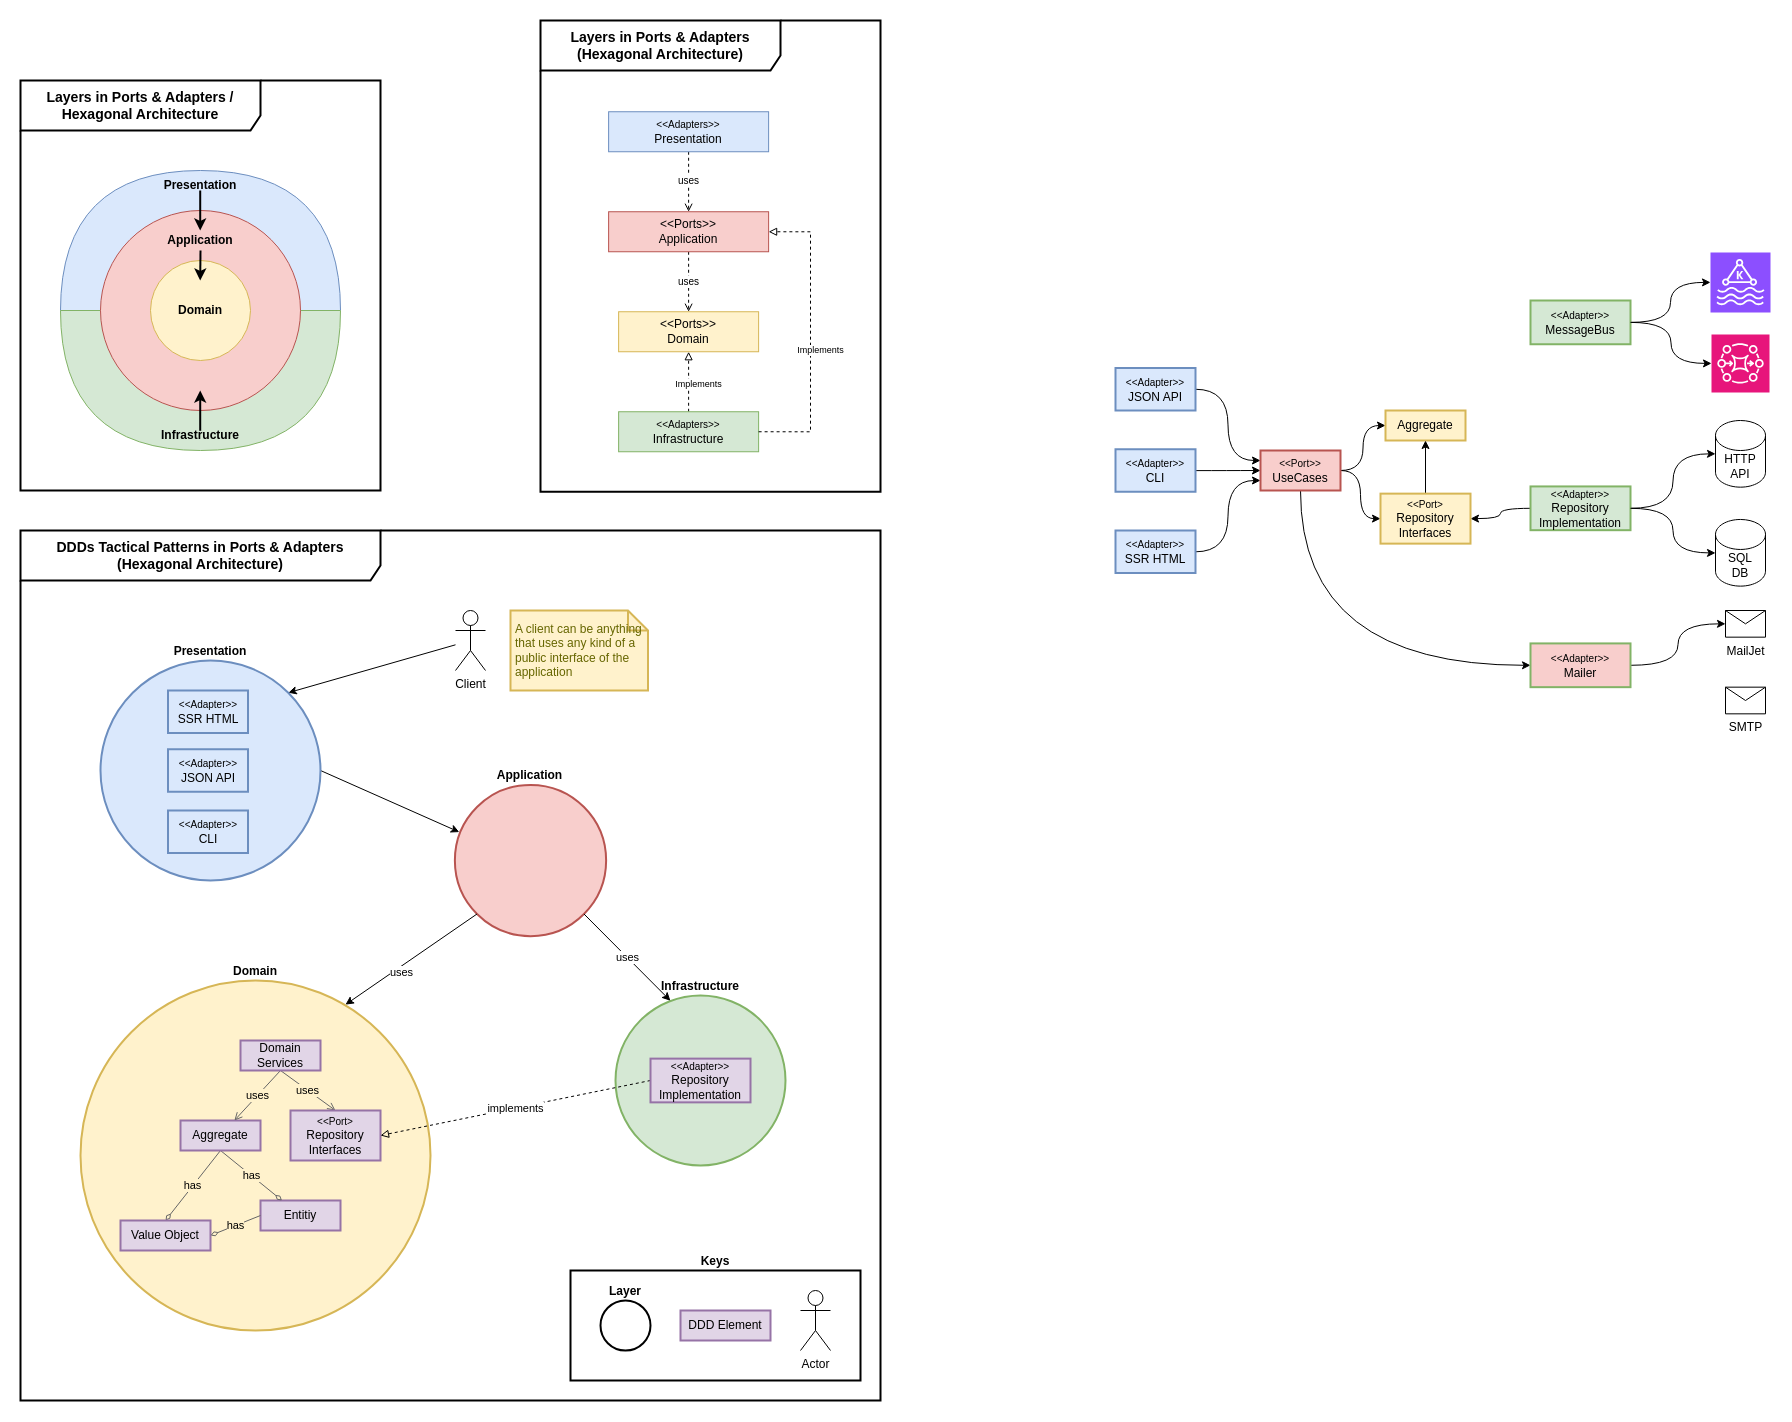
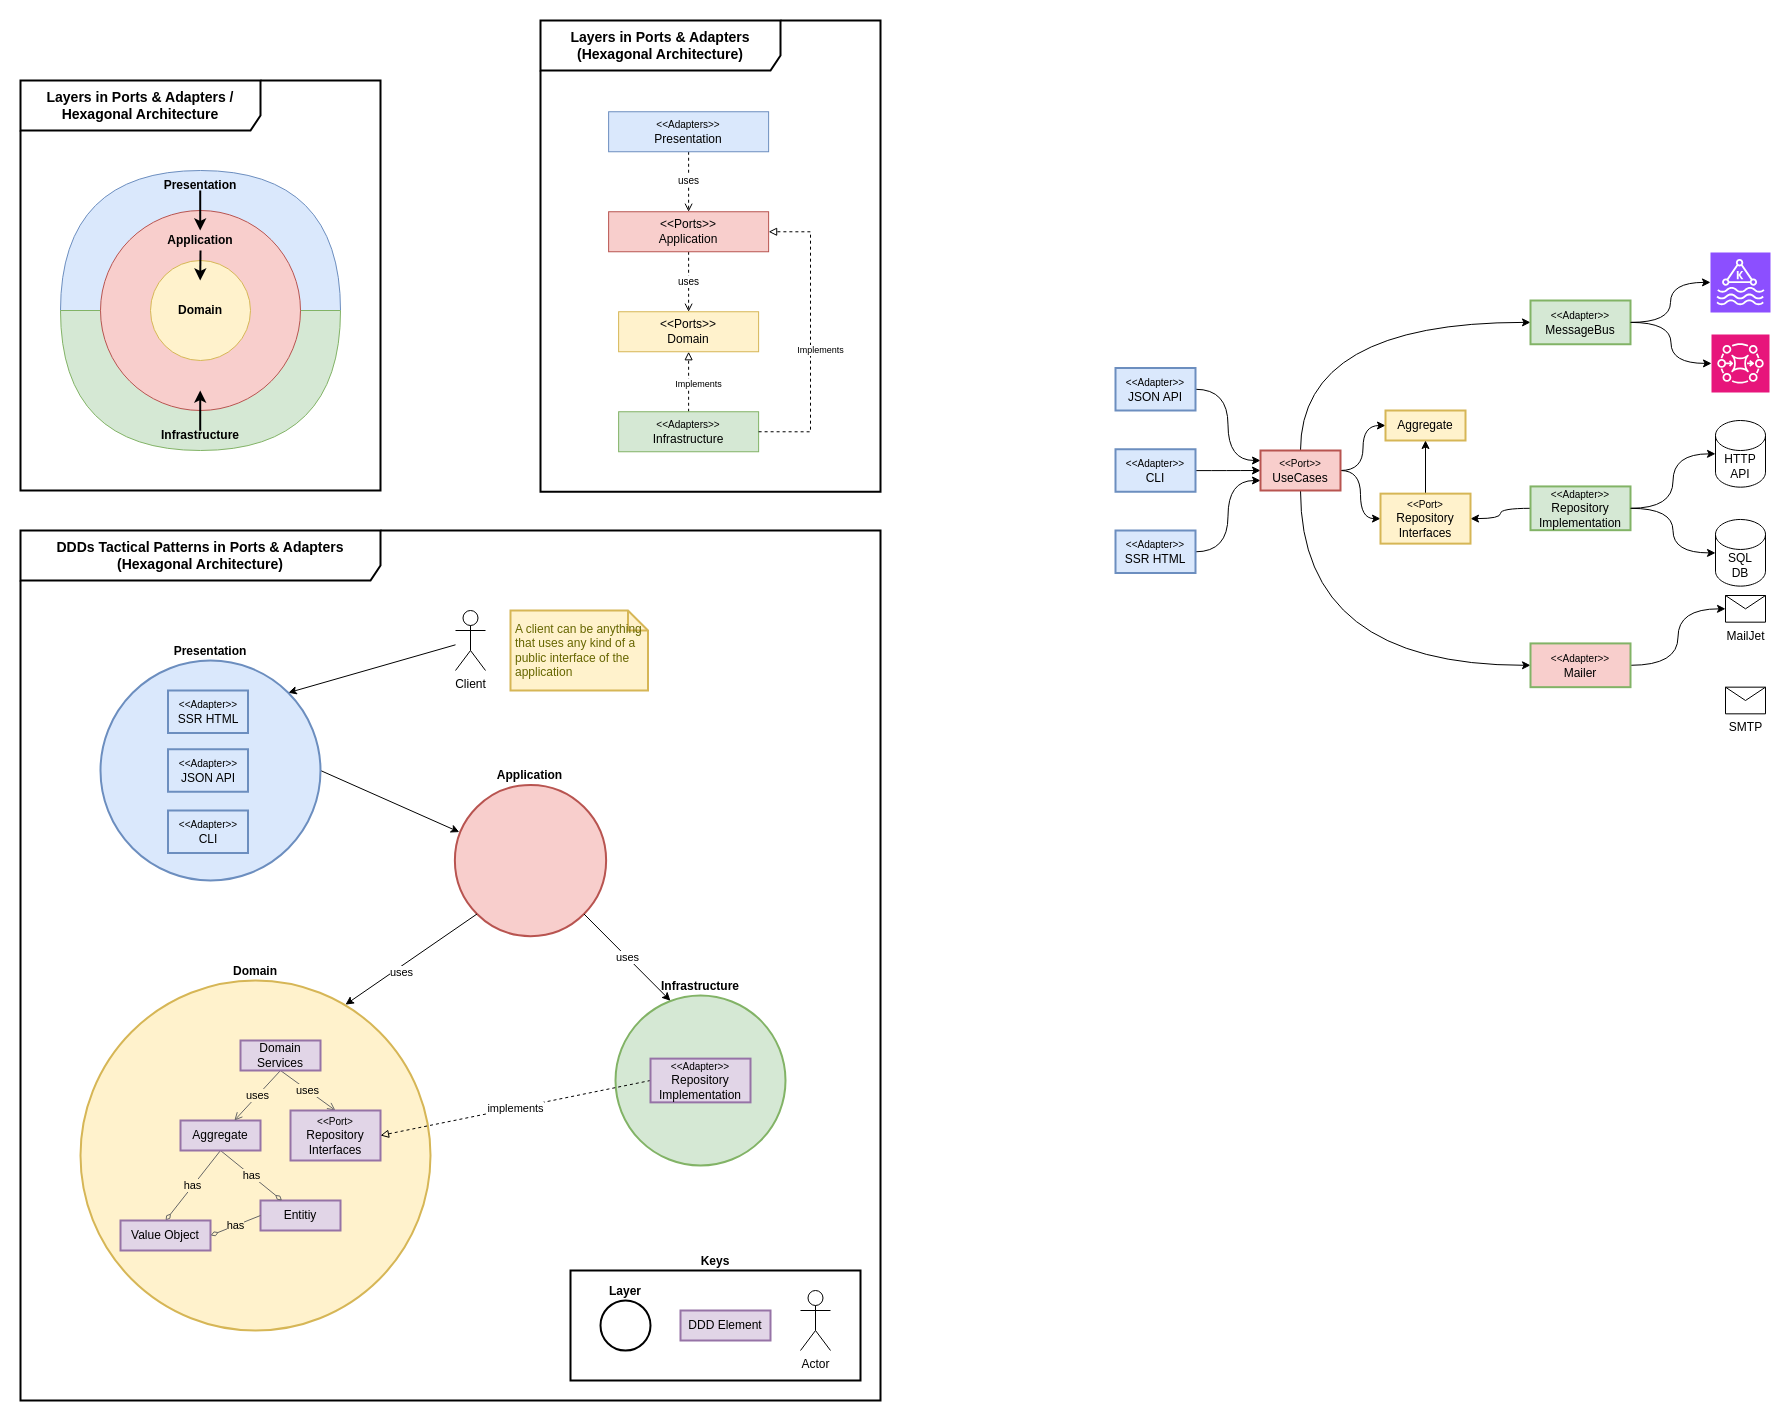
edge "<<Port>> UseCases" -> "<<Adapter>> MessageBus": added
node "MailJet": moved (1746, 624) -> (1746, 609)
